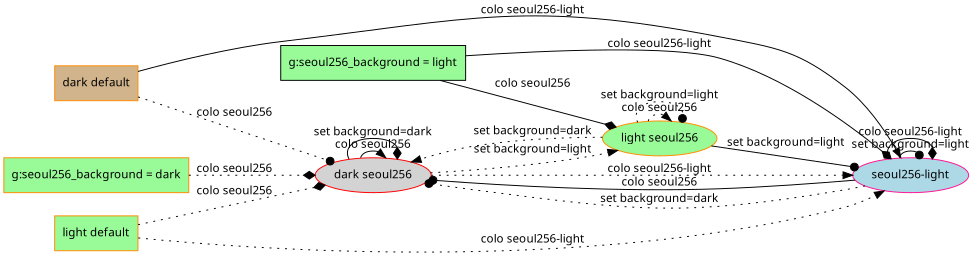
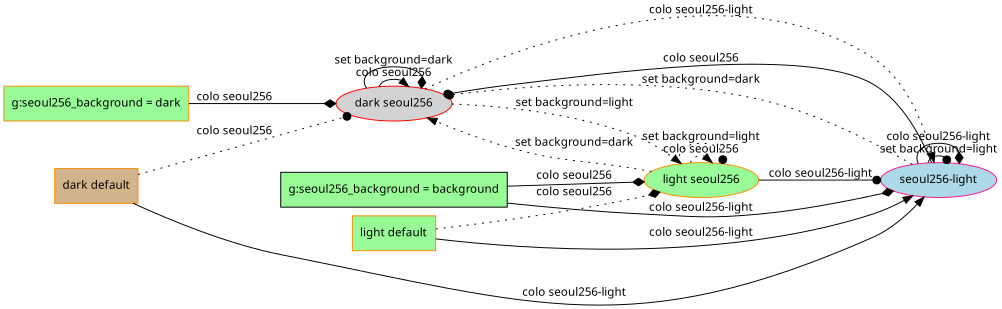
node "g:seoul256_background = light": label "g:seoul256_background = light" -> "g:seoul256_background = background"
edge "light seoul256" -> "seoul256-light": label "set background=light" -> "colo seoul256-light"
edge "g:seoul256_background = dark" -> "dark seoul256": style dotted -> solid
edge "light default" -> "dark seoul256": now "light default" -> "light seoul256"
edge "light default" -> "seoul256-light": style dotted -> solid
